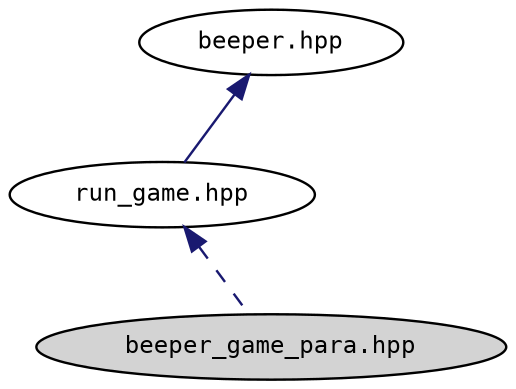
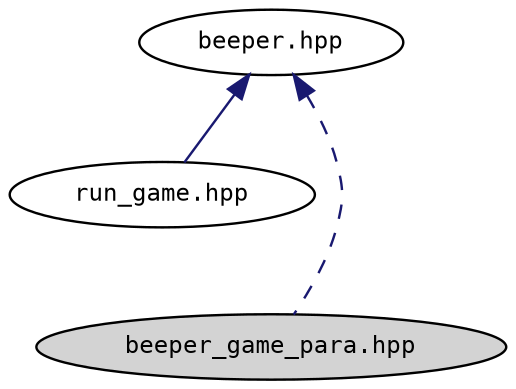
edge "beeper_game_para.hpp" -> "run_game.hpp": now "beeper_game_para.hpp" -> "beeper.hpp"
